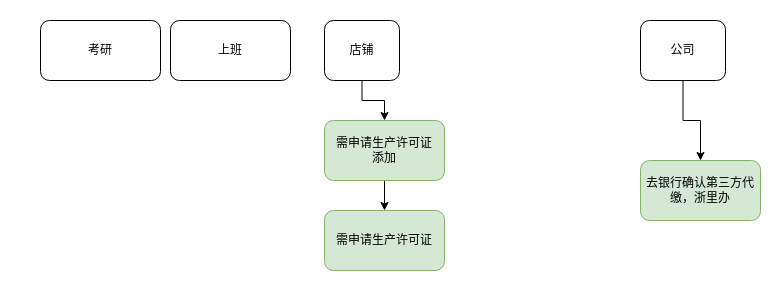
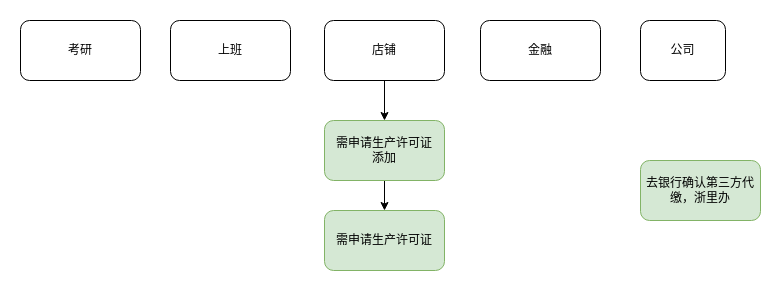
node "考研": moved (101, 51) -> (81, 51)
node "店铺": size 75x60 -> 120x60
node "金融": added
edge "公司" -> "去银行确认第三方代缴，浙里办": removed
